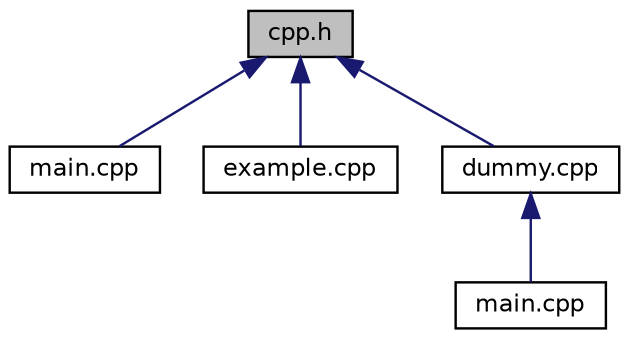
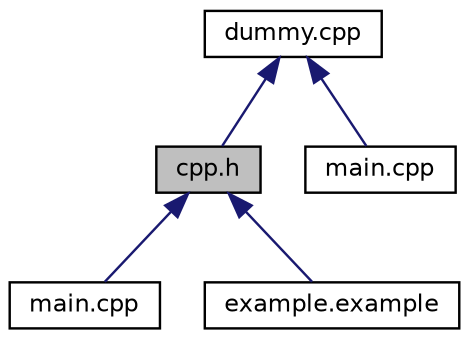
edge "dummy.cpp" -> "cpp.h": reversed
node "example.cpp": label "example.cpp" -> "example.example"
